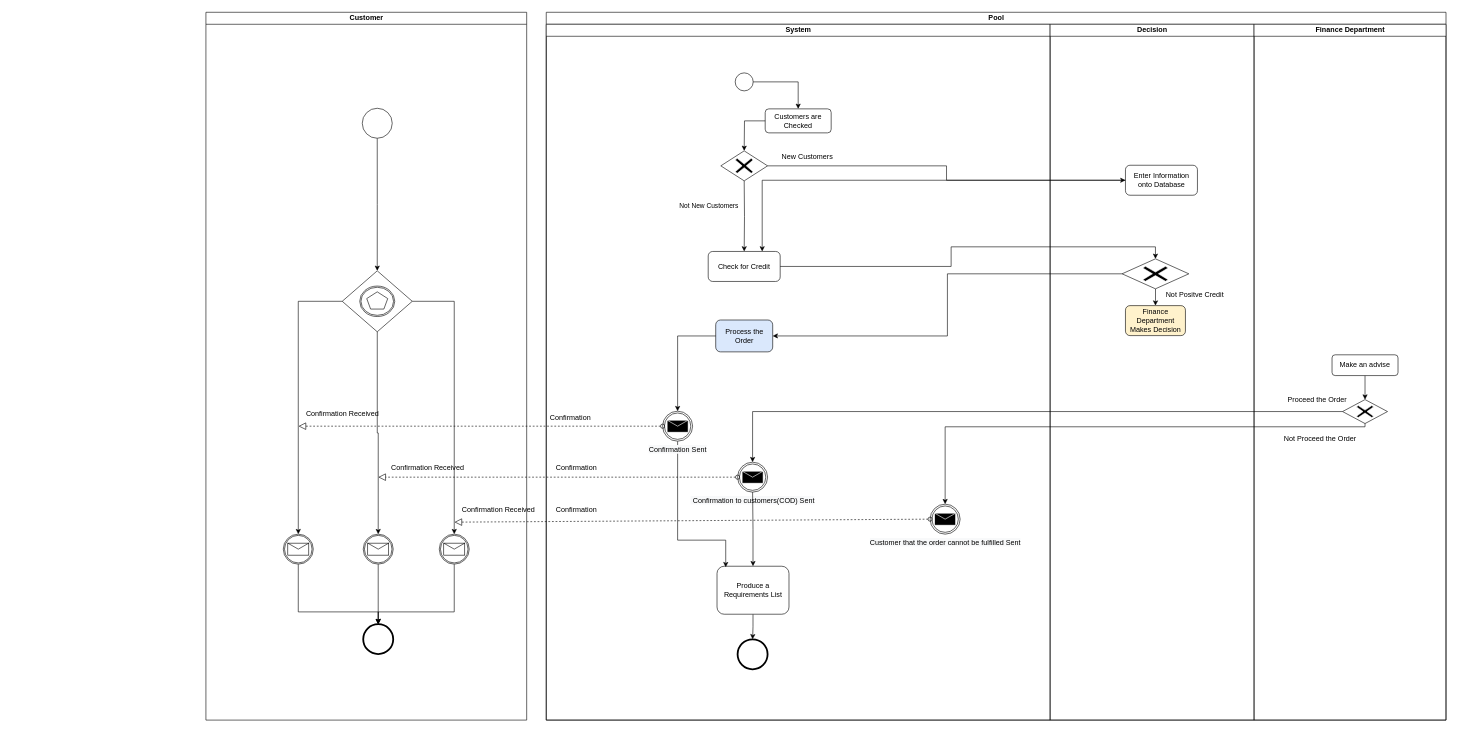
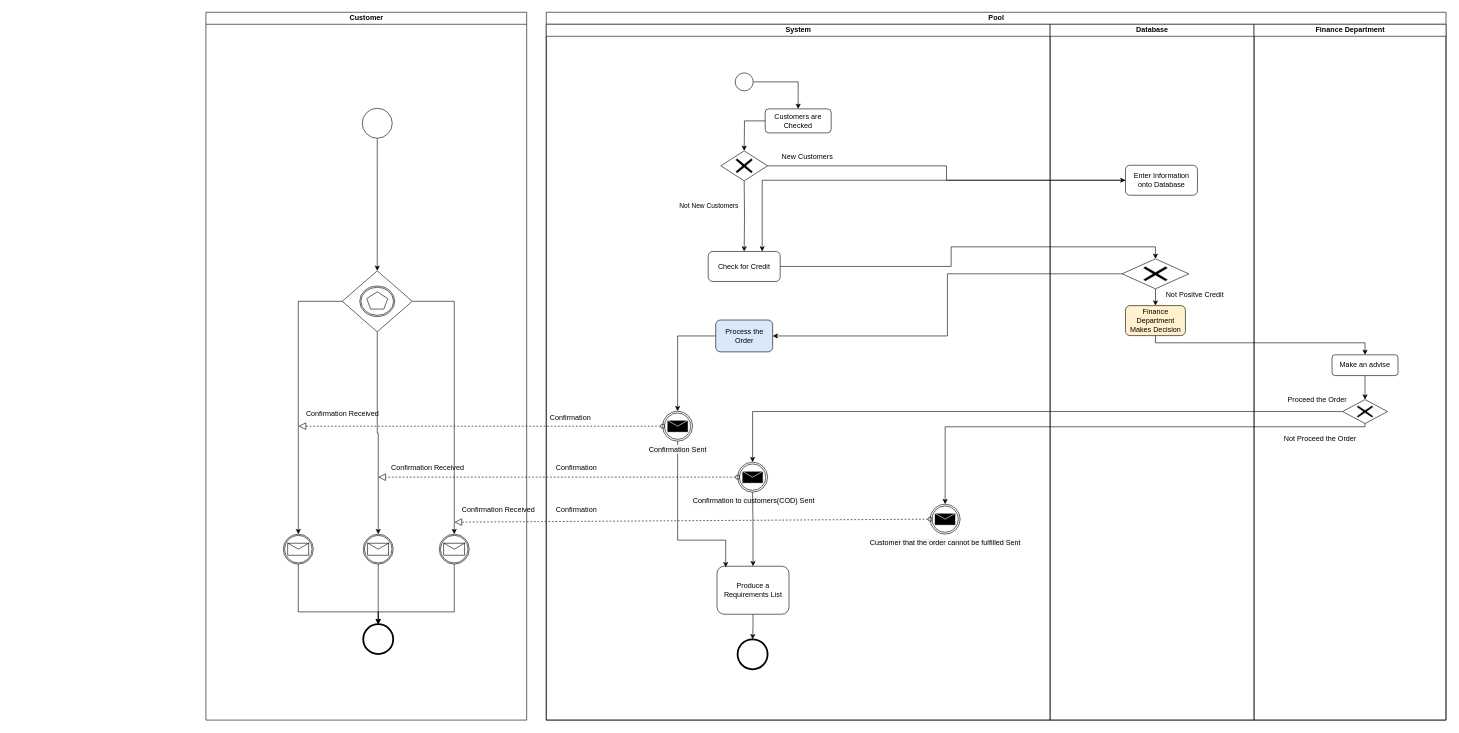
node "Decision": label "Decision" -> "Database"
edge "Finance Department Makes Decision" -> "Make an advise": added
